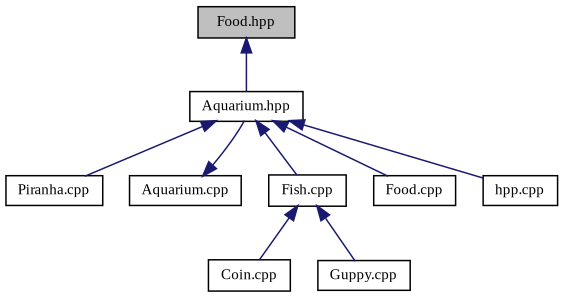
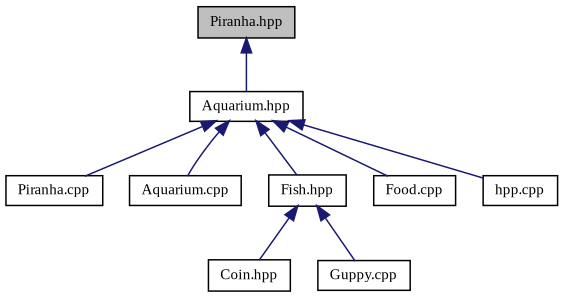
node "Food.hpp": label "Food.hpp" -> "Piranha.hpp"
edge "Aquarium.hpp" -> "Aquarium.cpp": reversed
node "Fish.cpp": label "Fish.cpp" -> "Fish.hpp"
node "Coin.cpp": label "Coin.cpp" -> "Coin.hpp"
